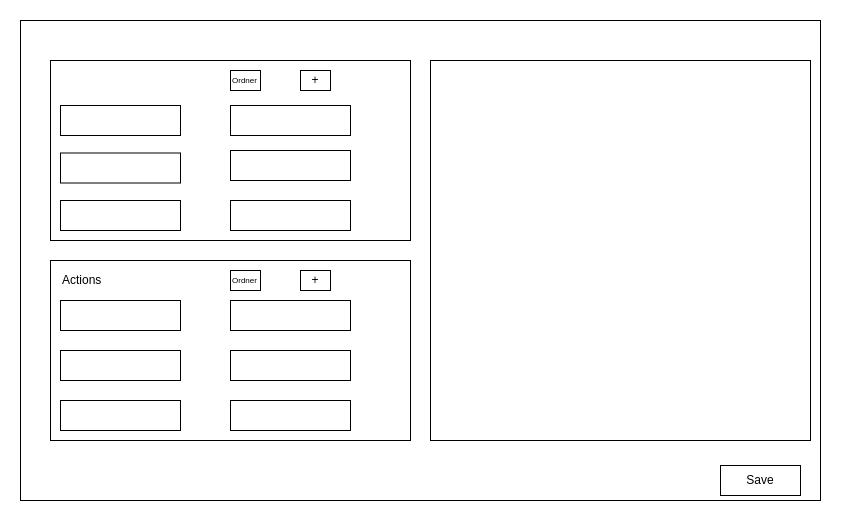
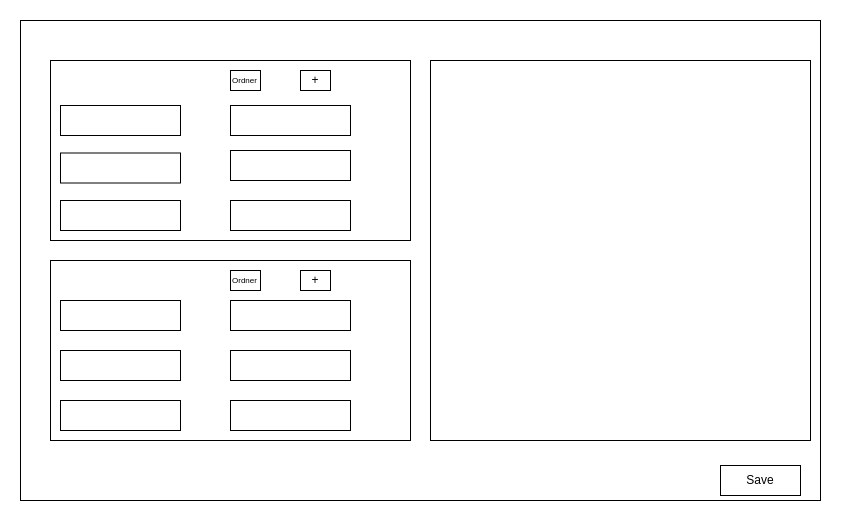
node "Actions": removed
